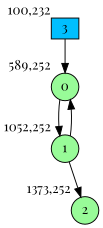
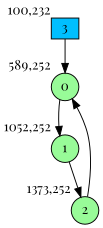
edge "1 1052,252" -> "0 589,252": now "2 1373,252" -> "0 589,252"
